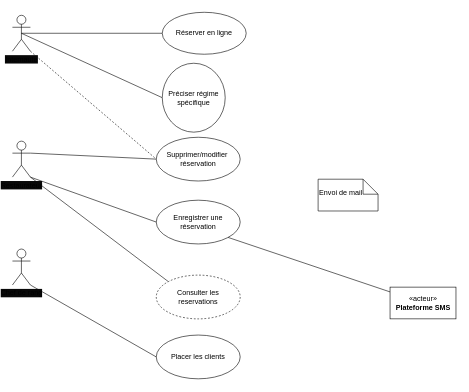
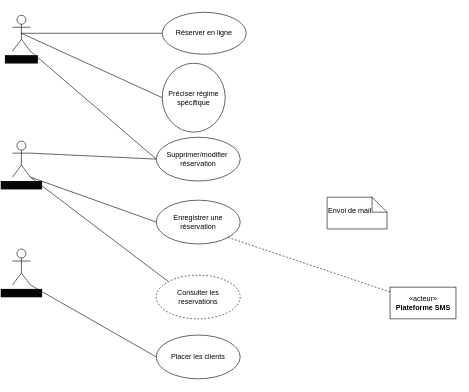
edge "Internaute" -- "Supprimer/modifier réservation": style dashed -> solid
node "Envoi de mail": moved (348, 195) -> (357, 213)
edge "Enregistrer une réservation" -- "«acteur» Plateforme SMS": style solid -> dashed
